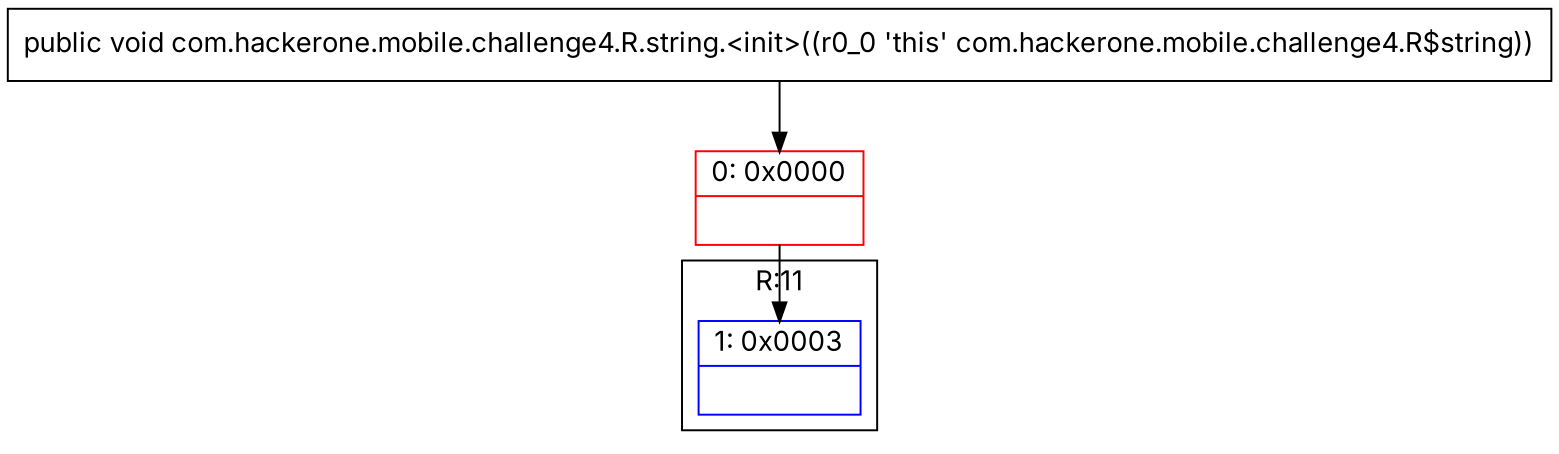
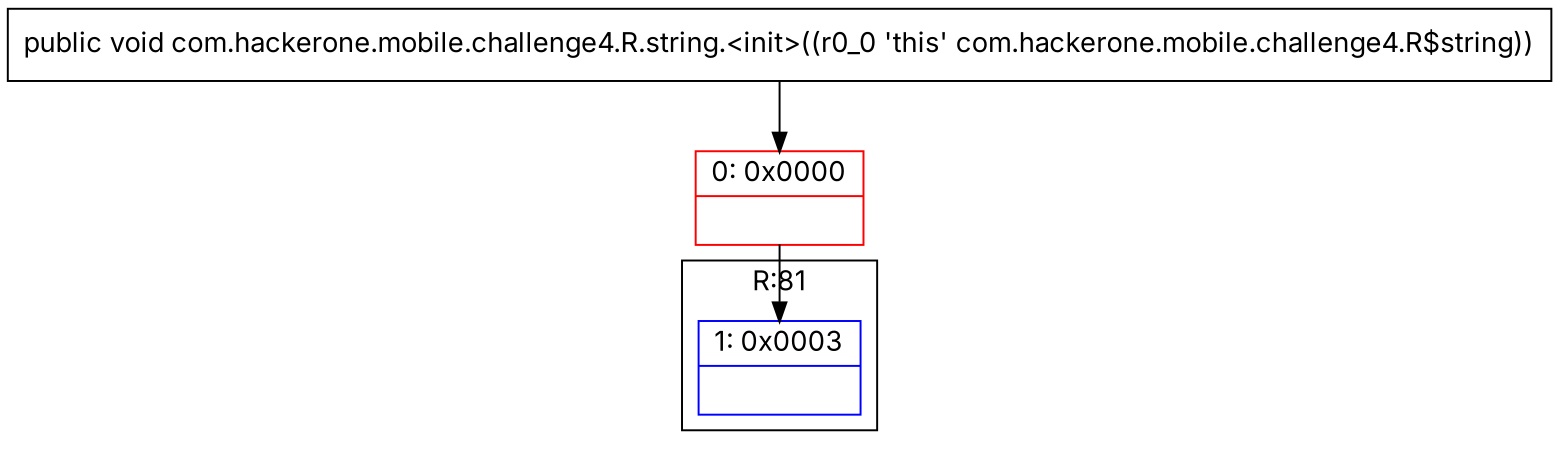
cluster "R:11": label "R:11" -> "R:81"
